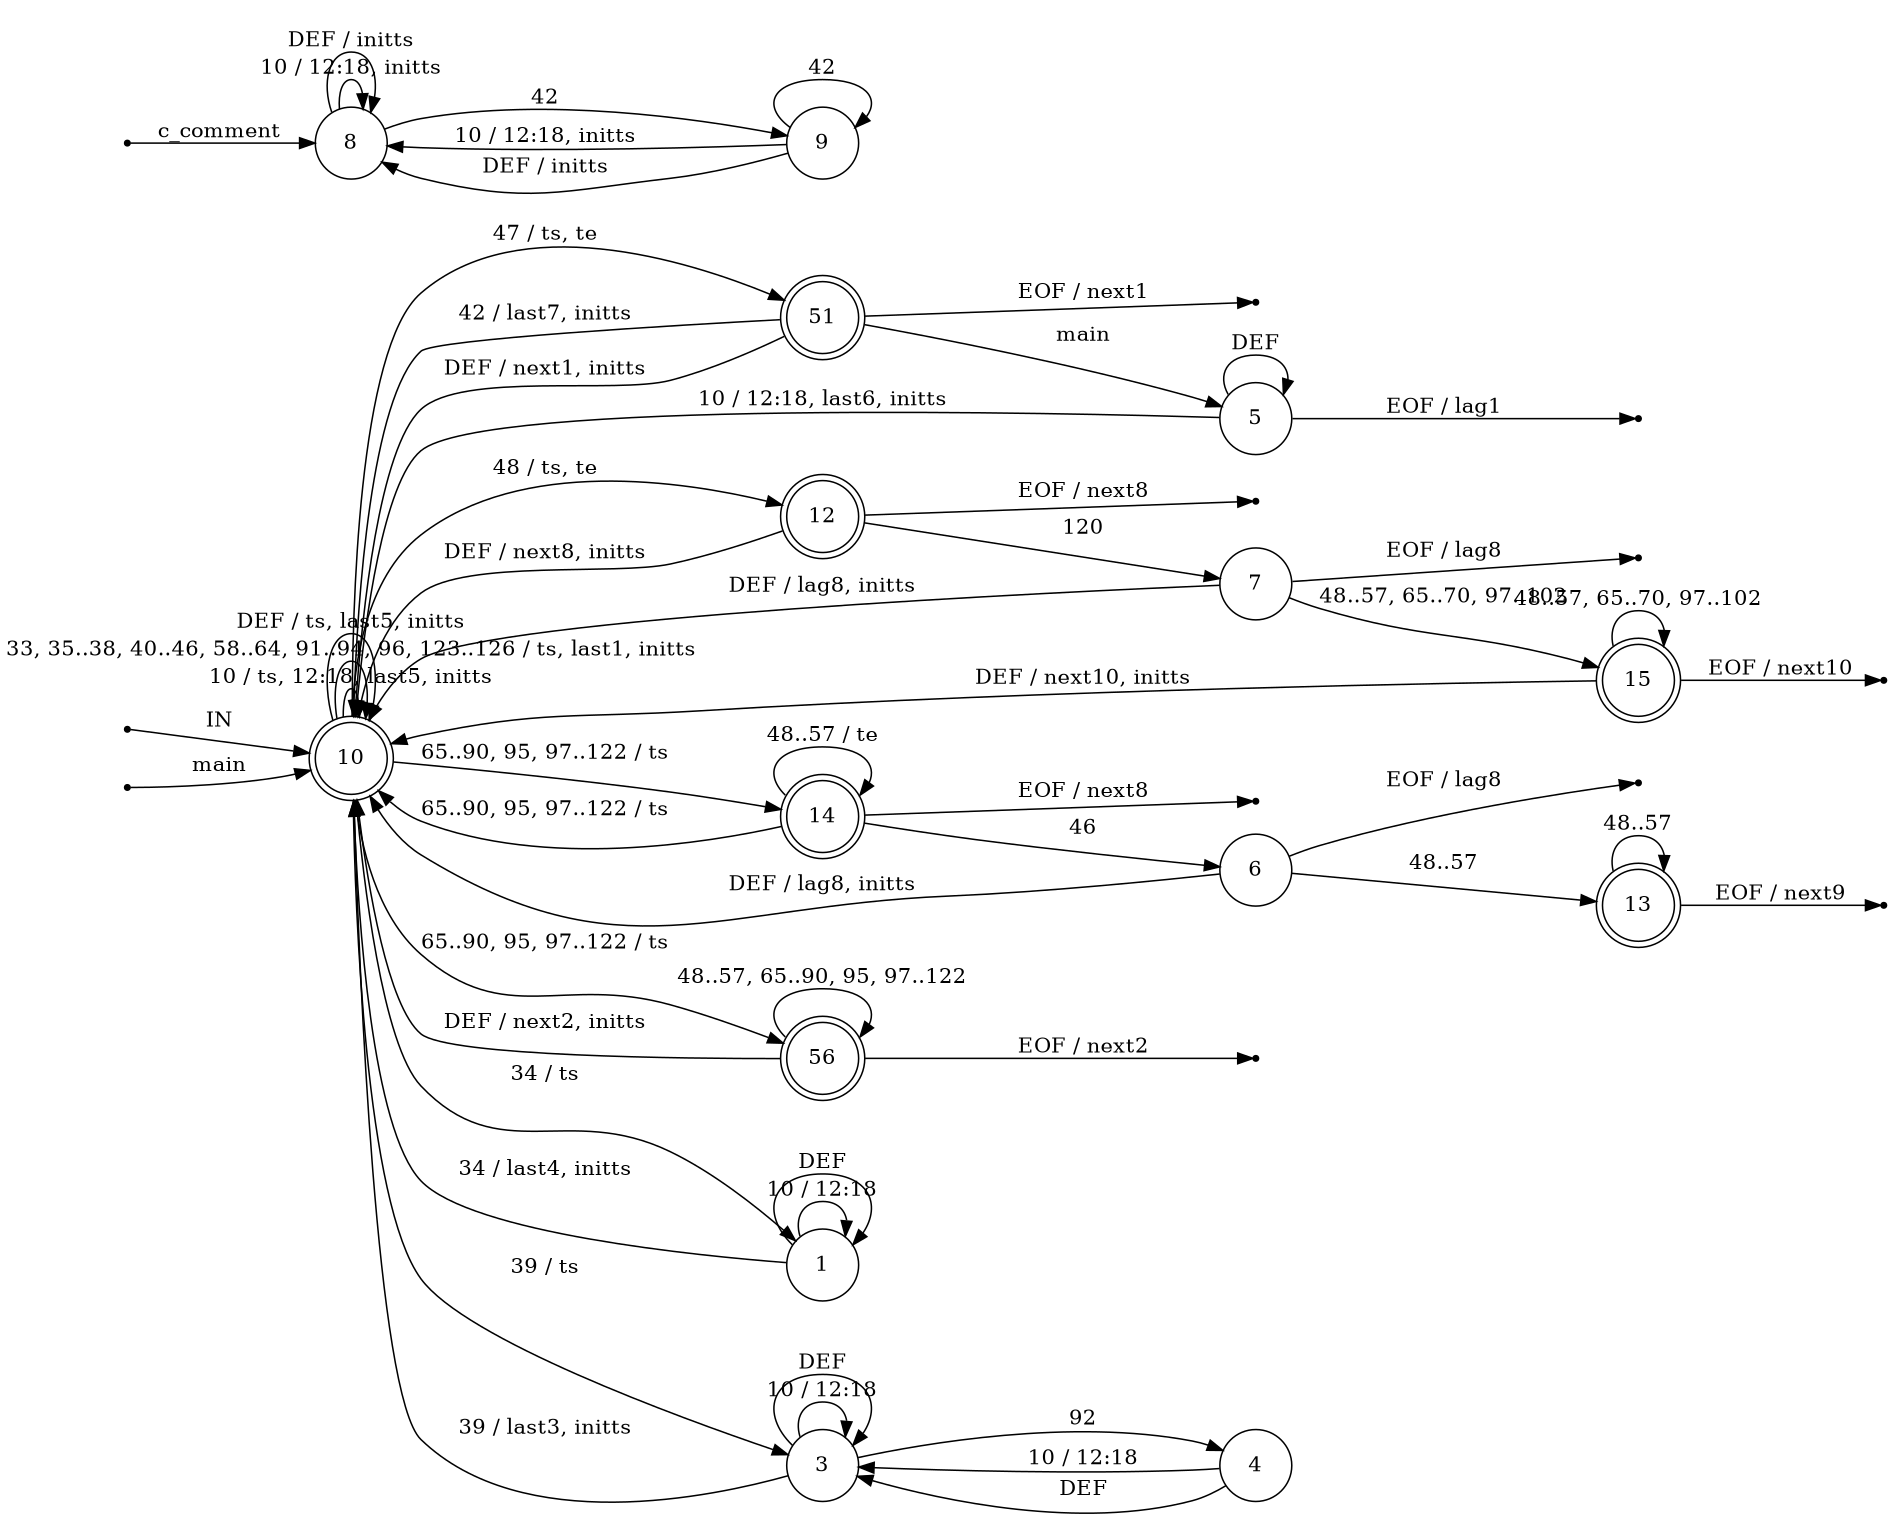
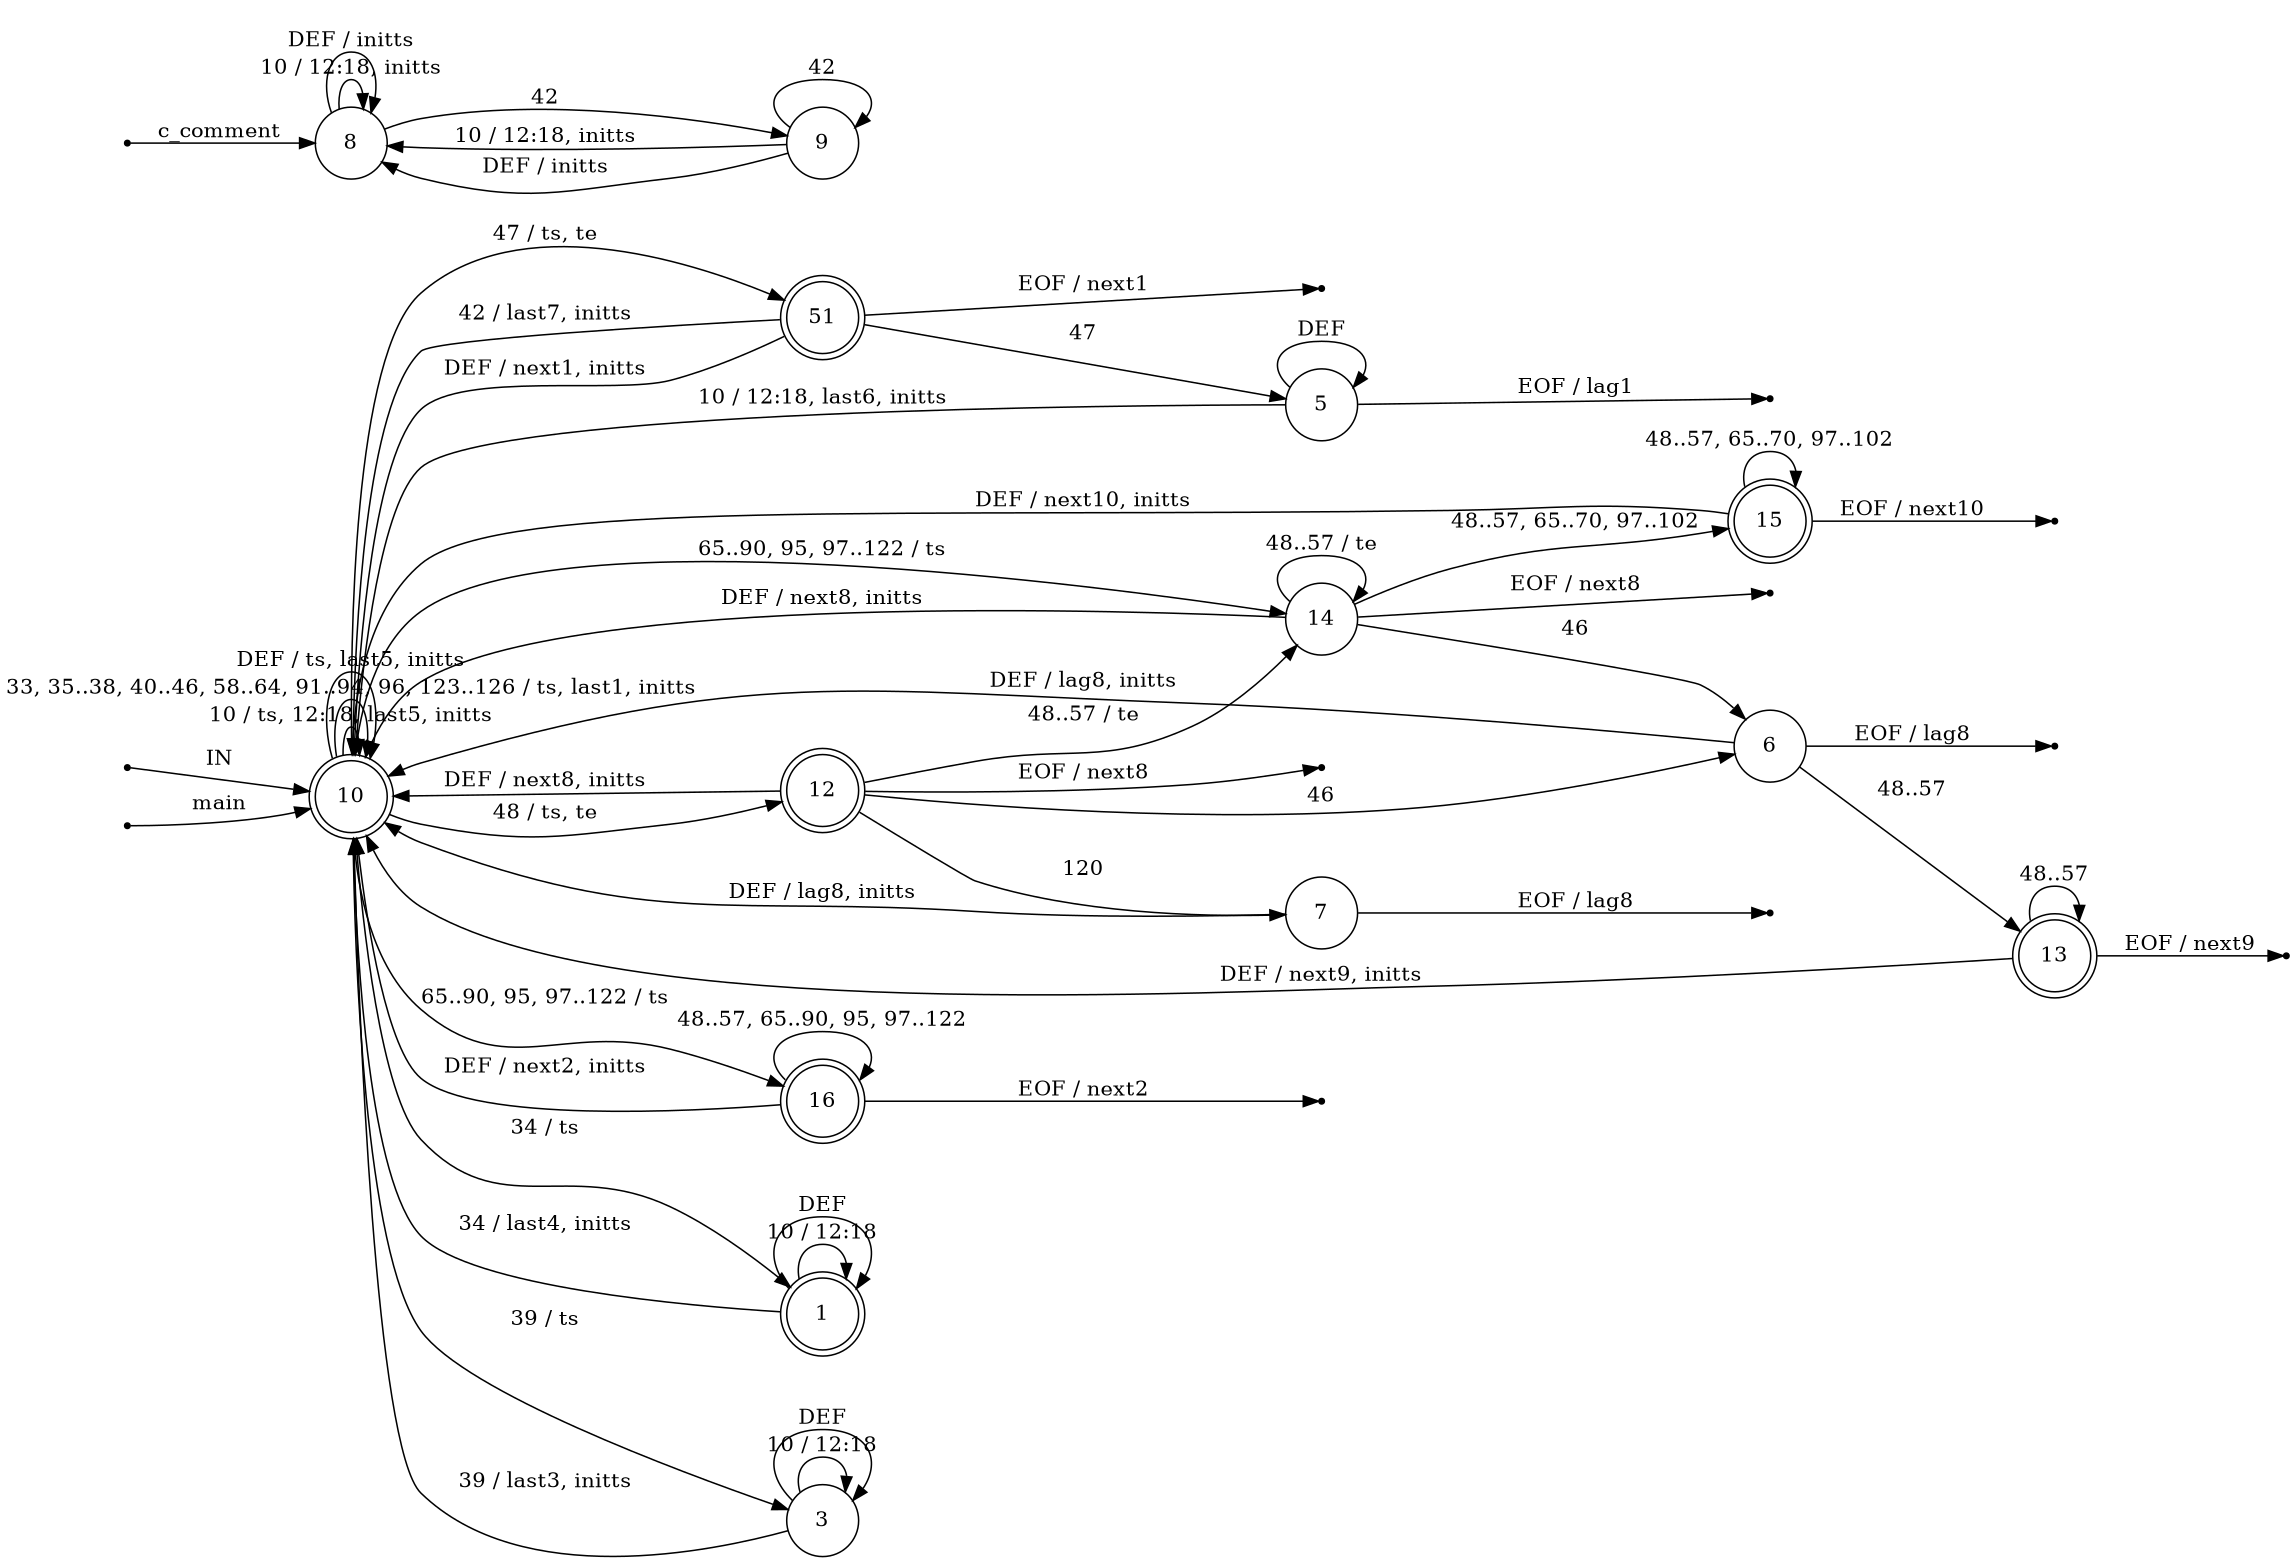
edge "51" -> "5": label "main" -> "47"
edge "7" -> "15": now "14" -> "15"
edge "12" -> "14": added, label "48..57 / te"
edge "14" -> "10": label "65..90, 95, 97..122 / ts" -> "DEF / next8, initts"
edge "12" -> "6": added, label "46"
node "14": shape doublecircle -> circle
edge "13" -> "10": added, label "DEF / next9, initts"
node "56": label "56" -> "16"
node "1": shape circle -> doublecircle
node "4": removed
